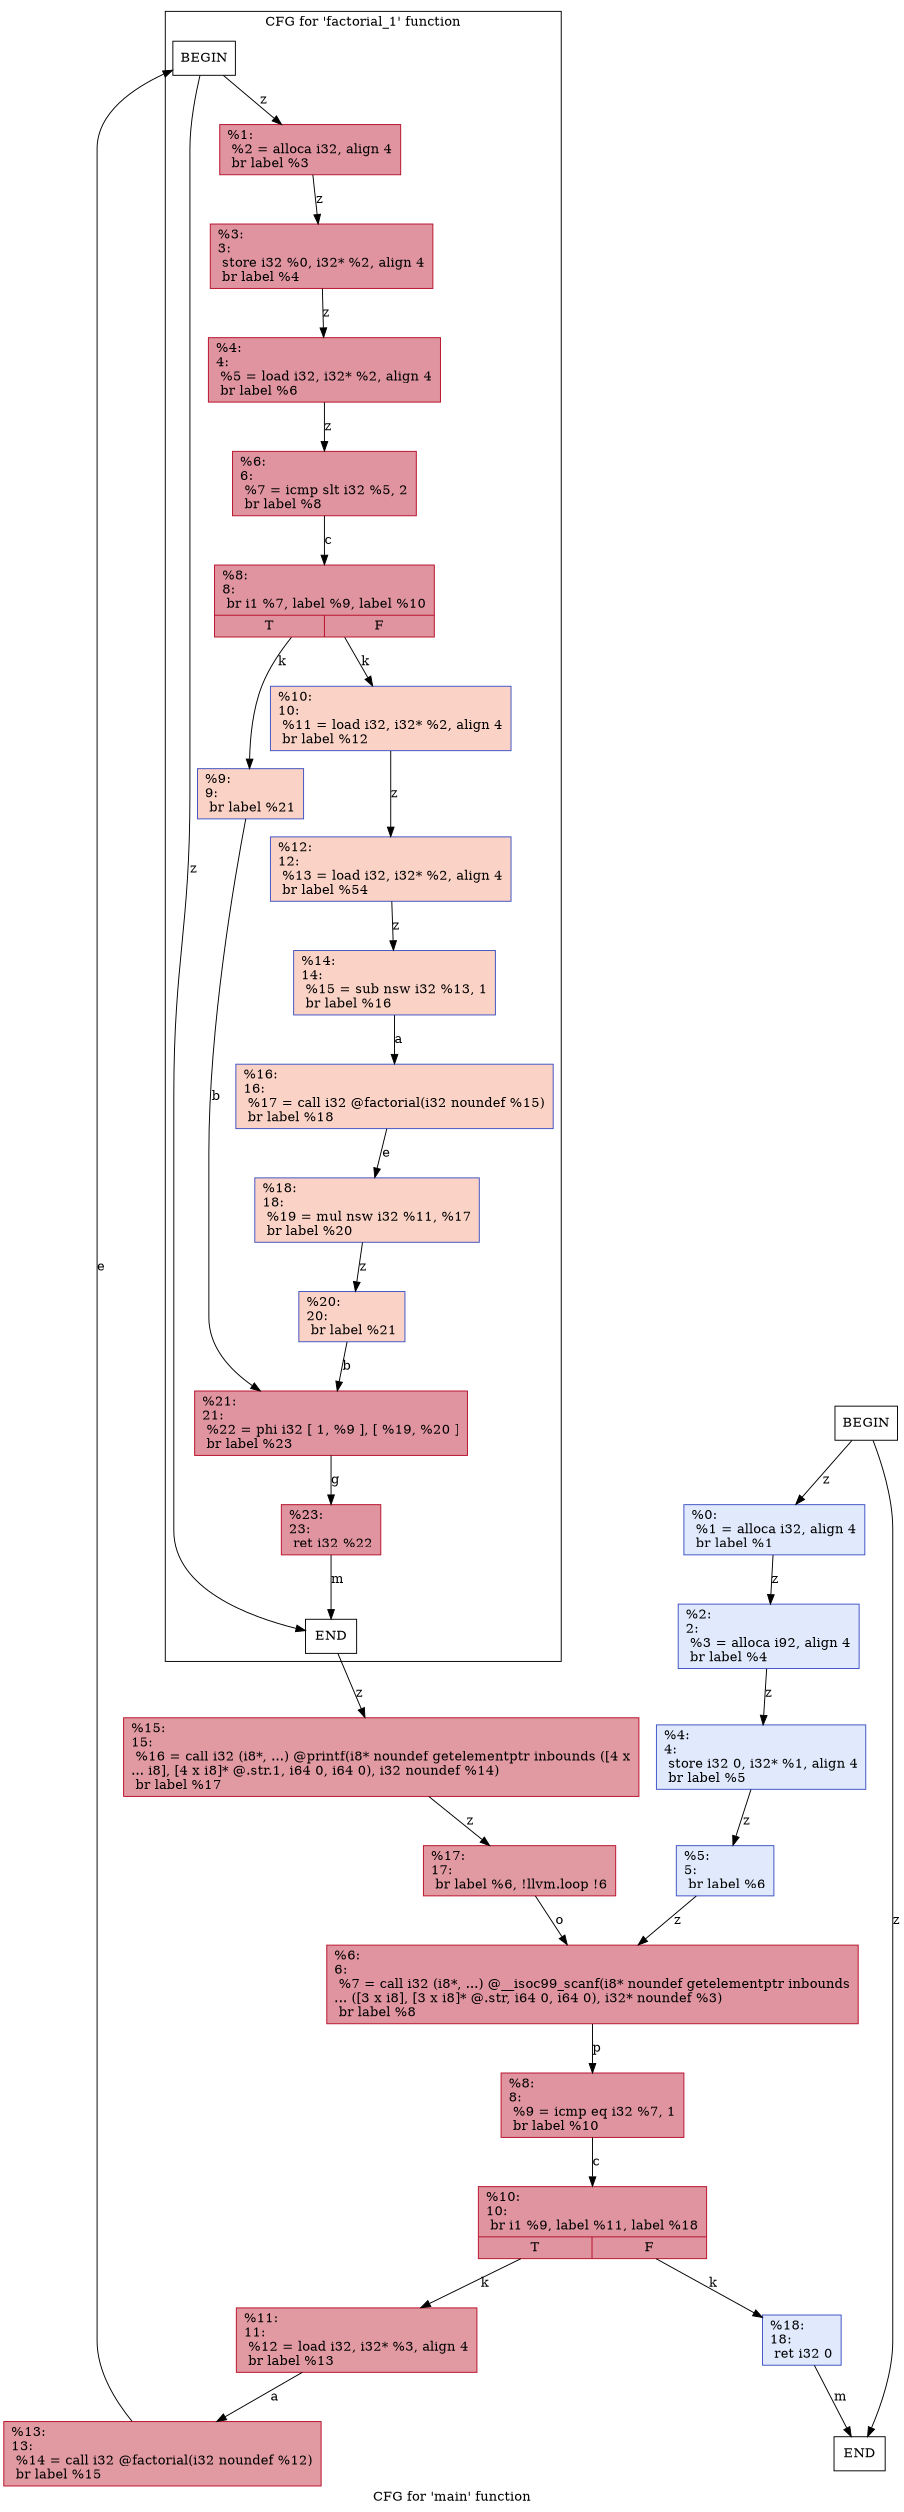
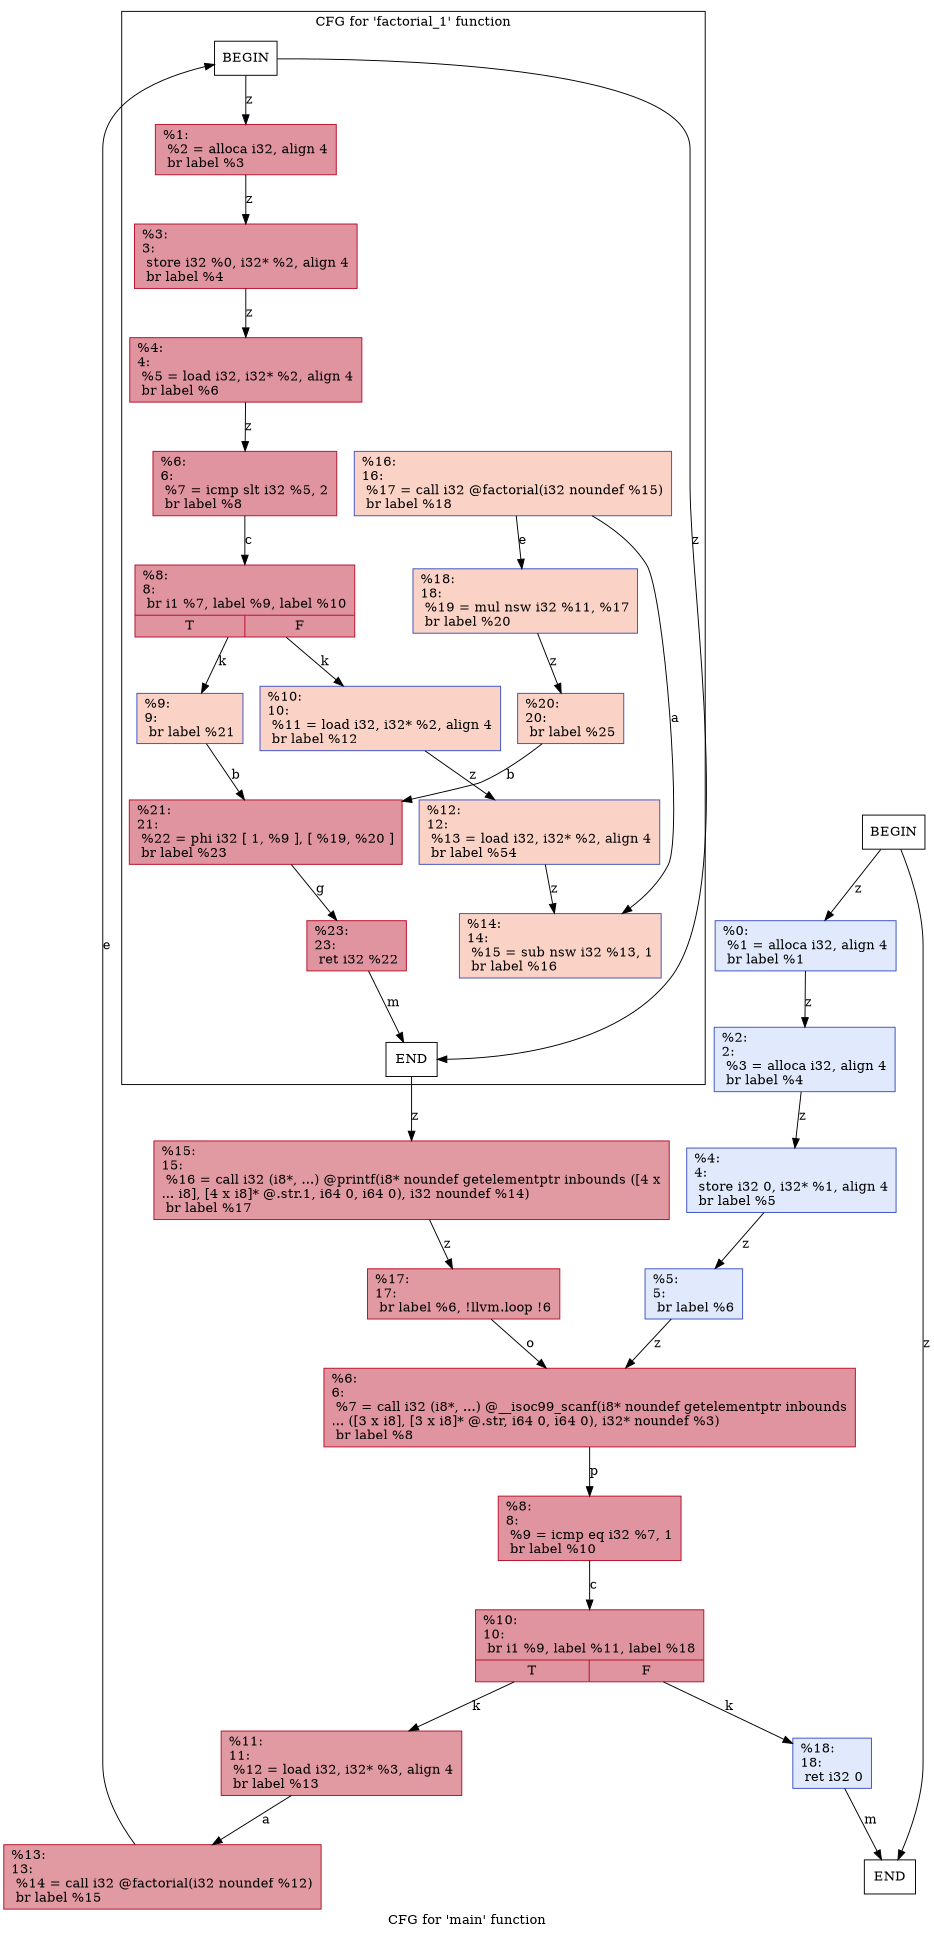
edge "%14:" -> "%16:": reversed
node "%20:": text "br label %21" -> "br label %25"
node "%2:": text "%3 = alloca i92, align 4" -> "%3 = alloca i32, align 4"
